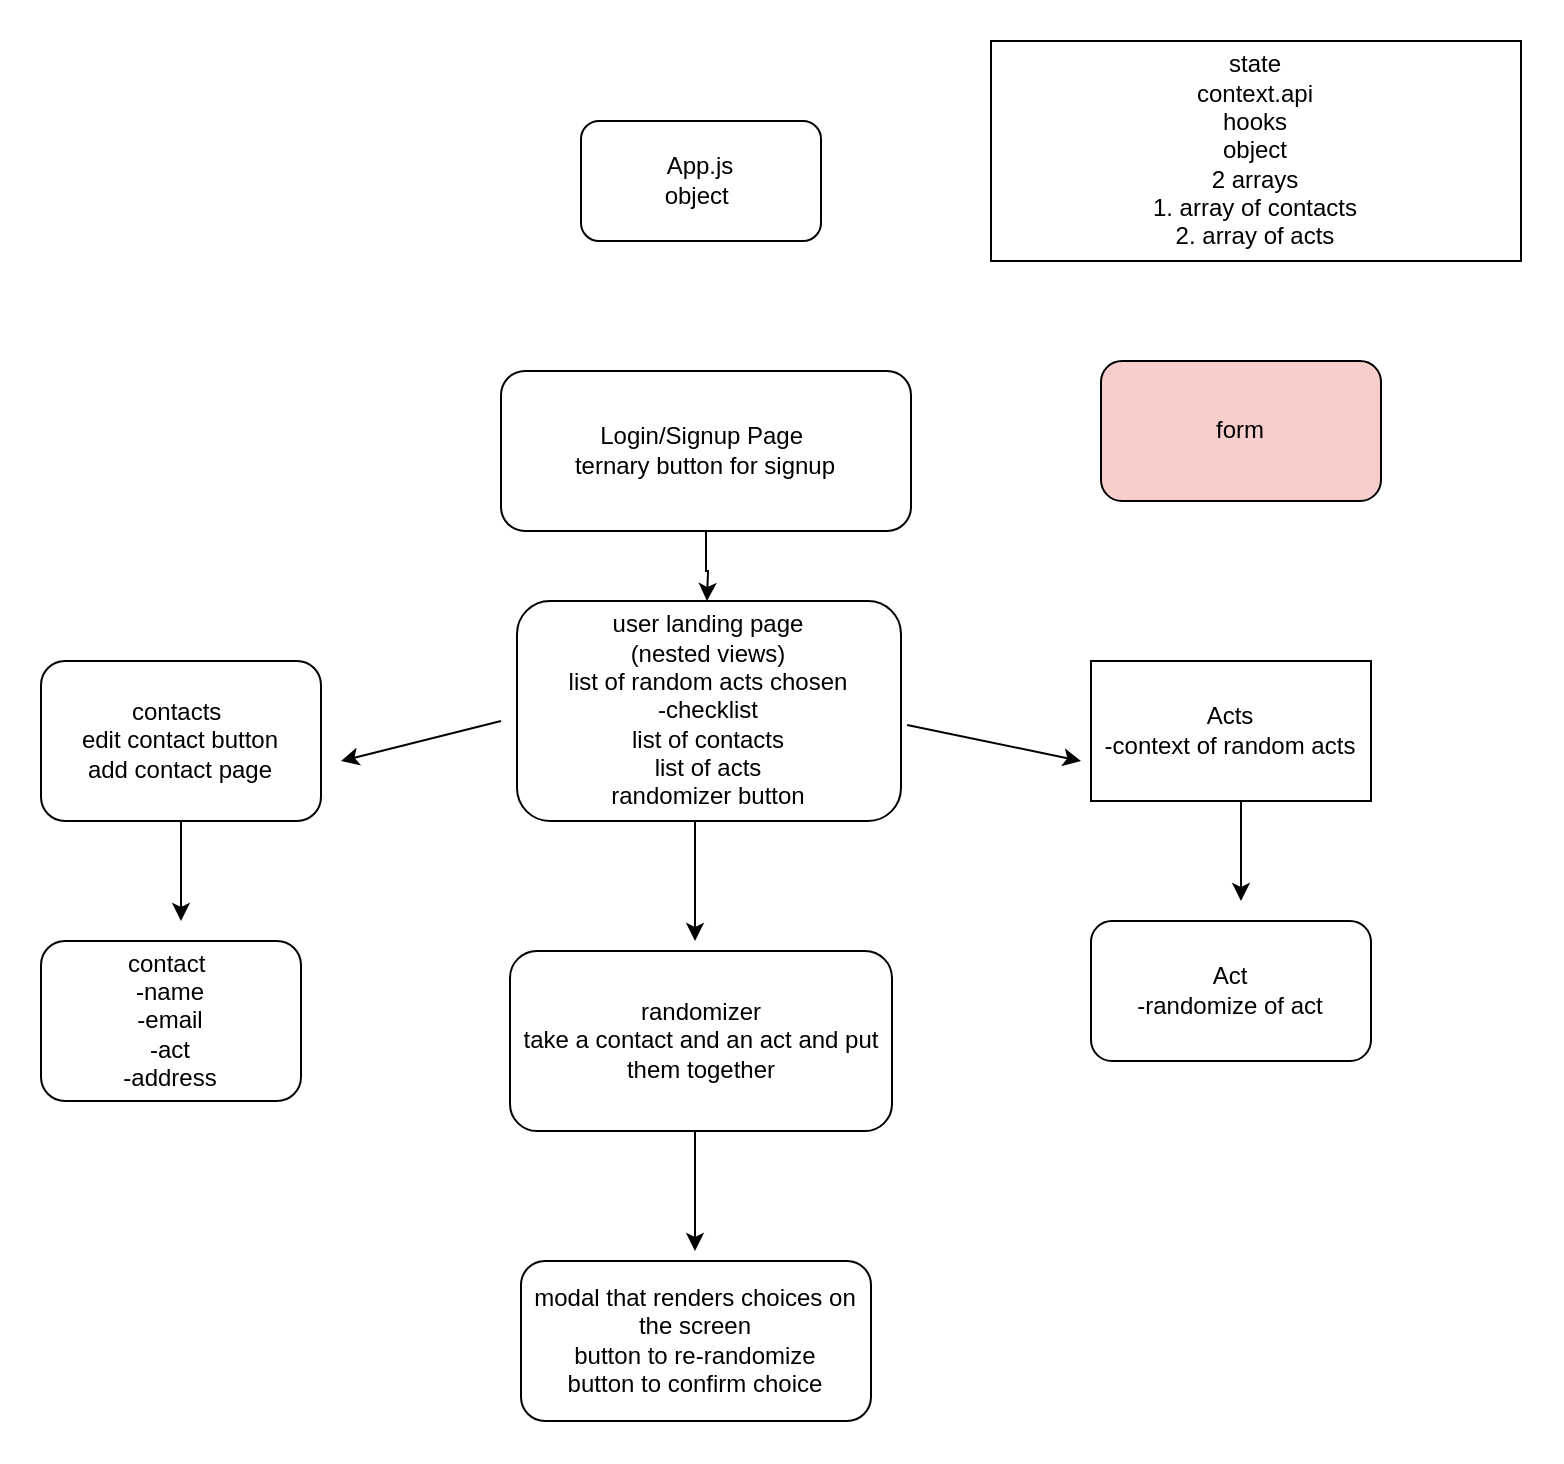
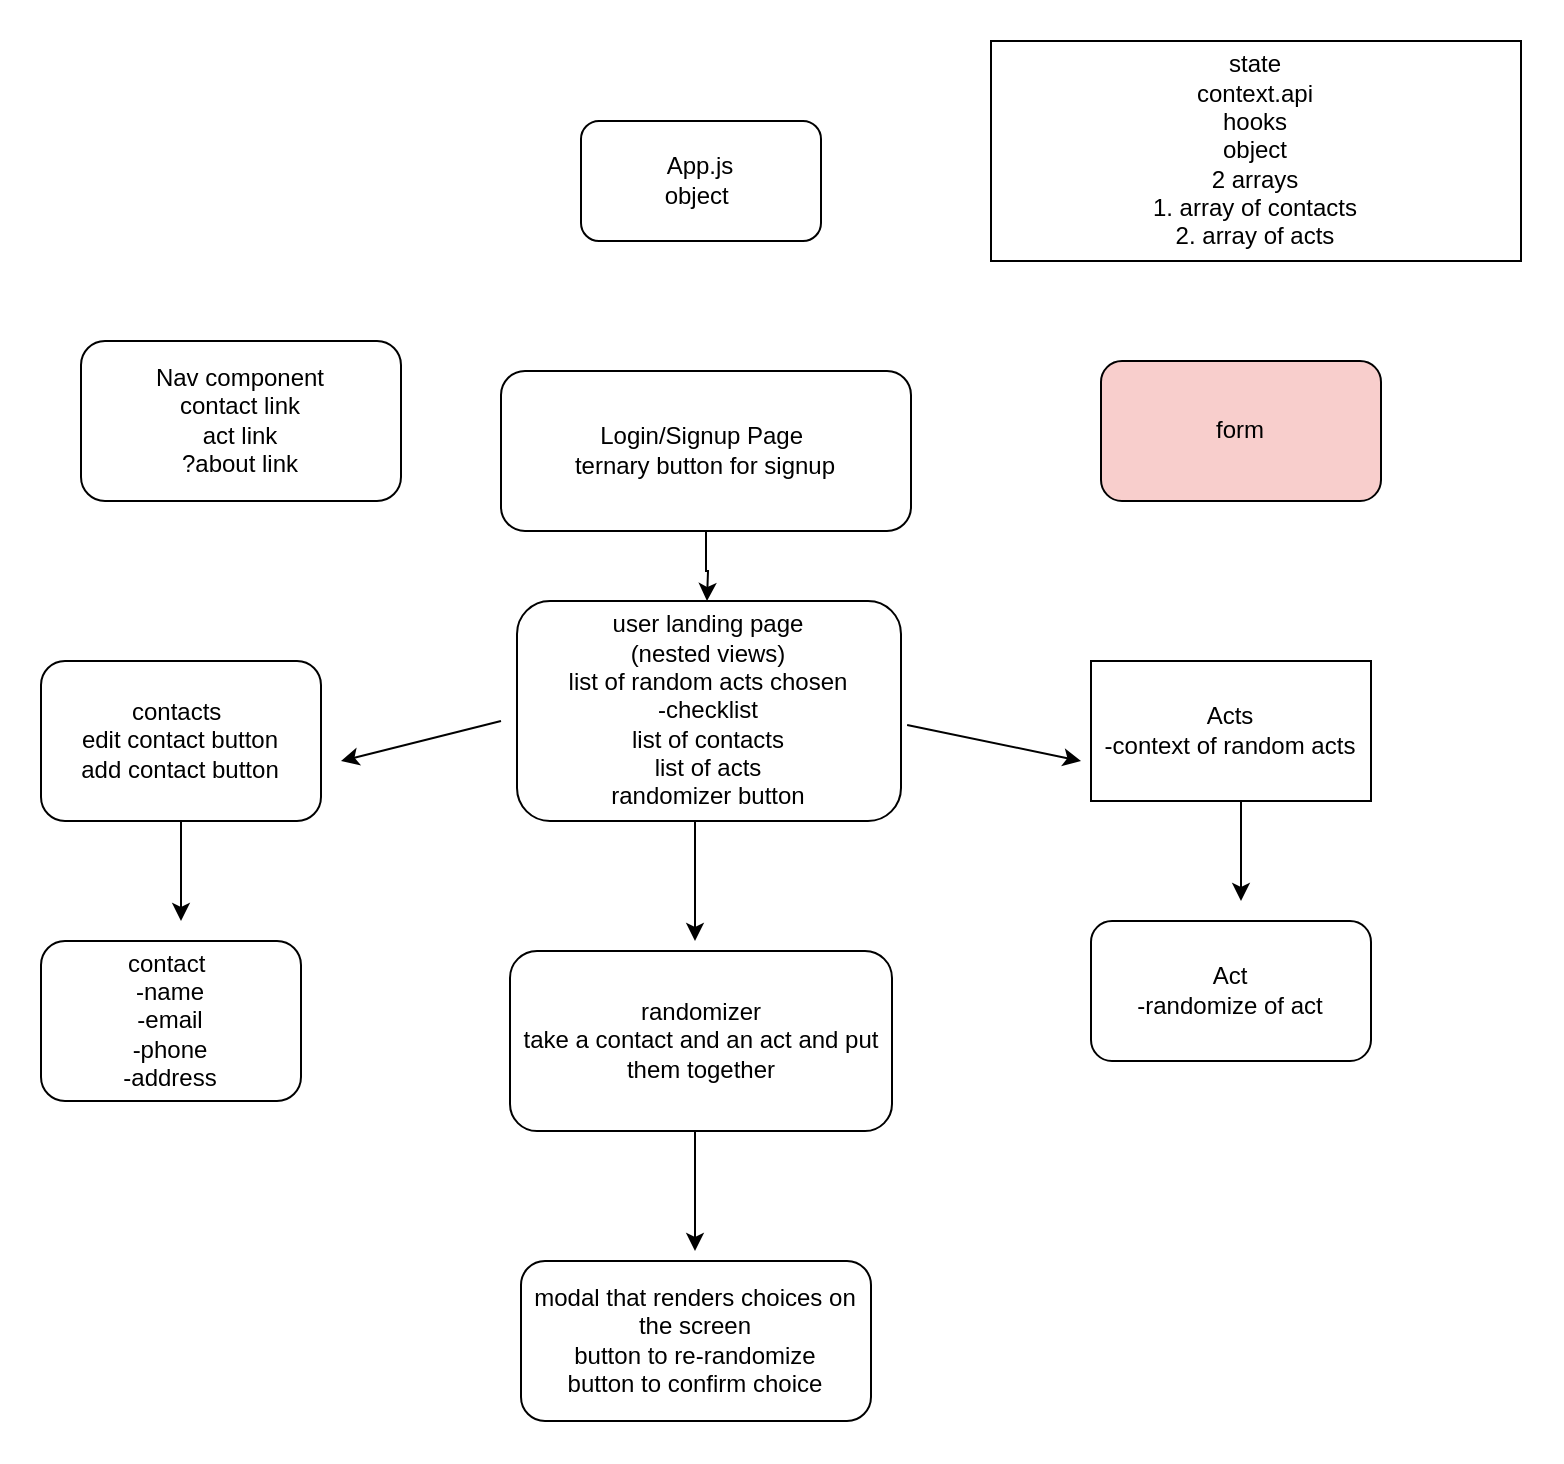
node "Nav component contact link act link ?about link": added
node "contacts edit contact button add contact page": label "contacts edit contact button add contact page" -> "contacts edit contact button add contact button"
node "contact -name -email -act -address": label "contact -name -email -act -address" -> "contact -name -email -phone -address"
